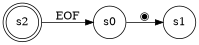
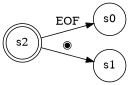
edge "s0" -> "s1": now "s2" -> "s1"
